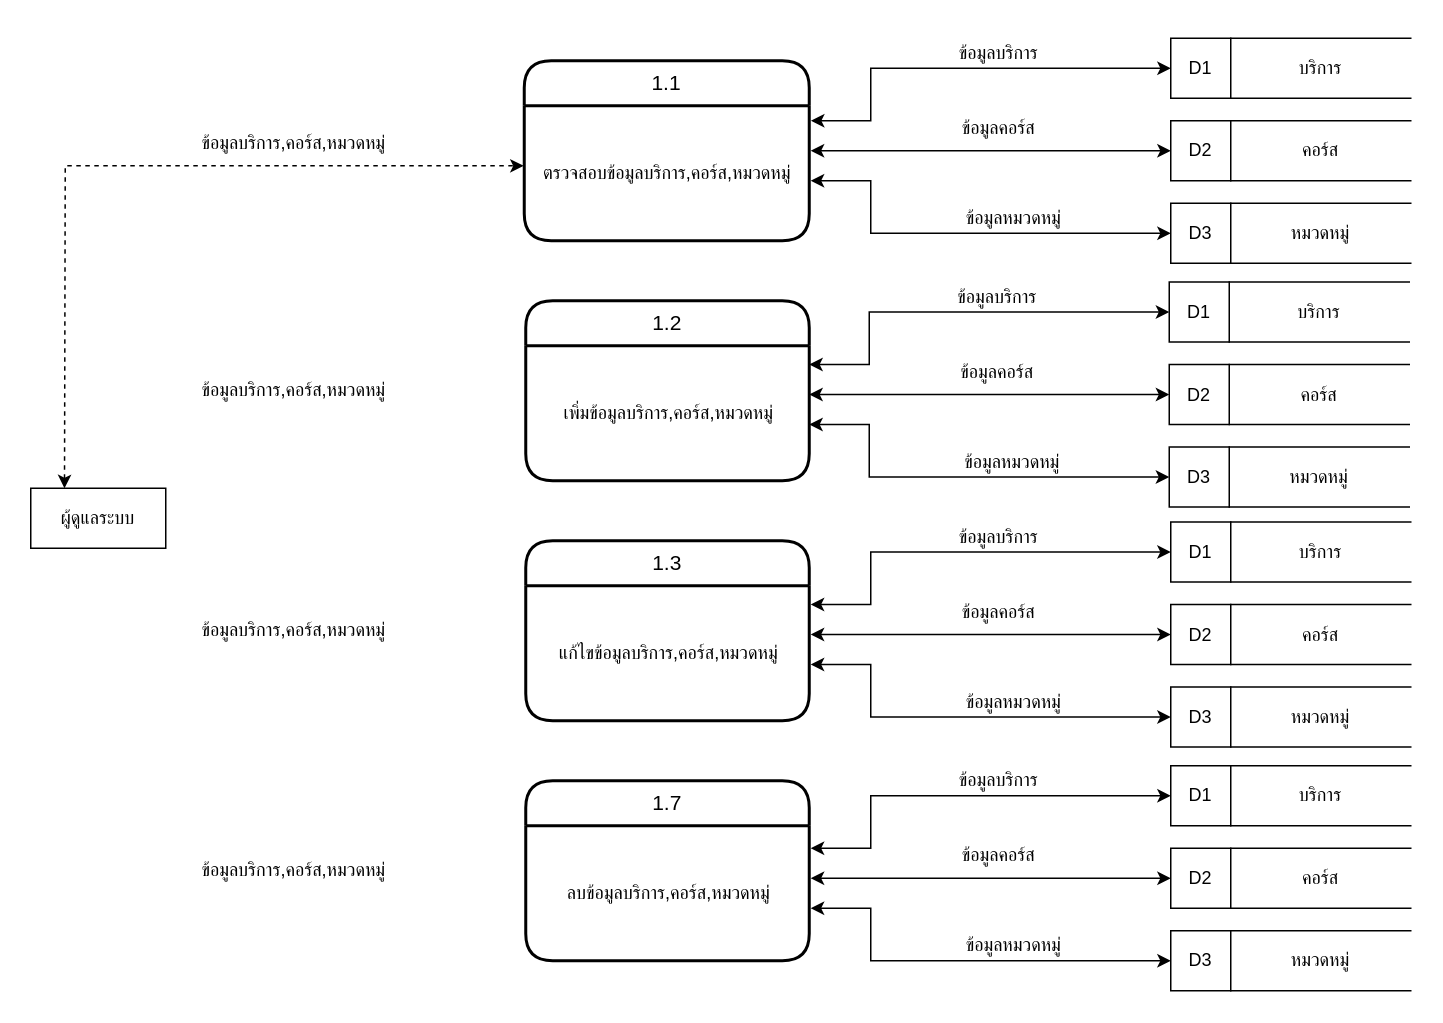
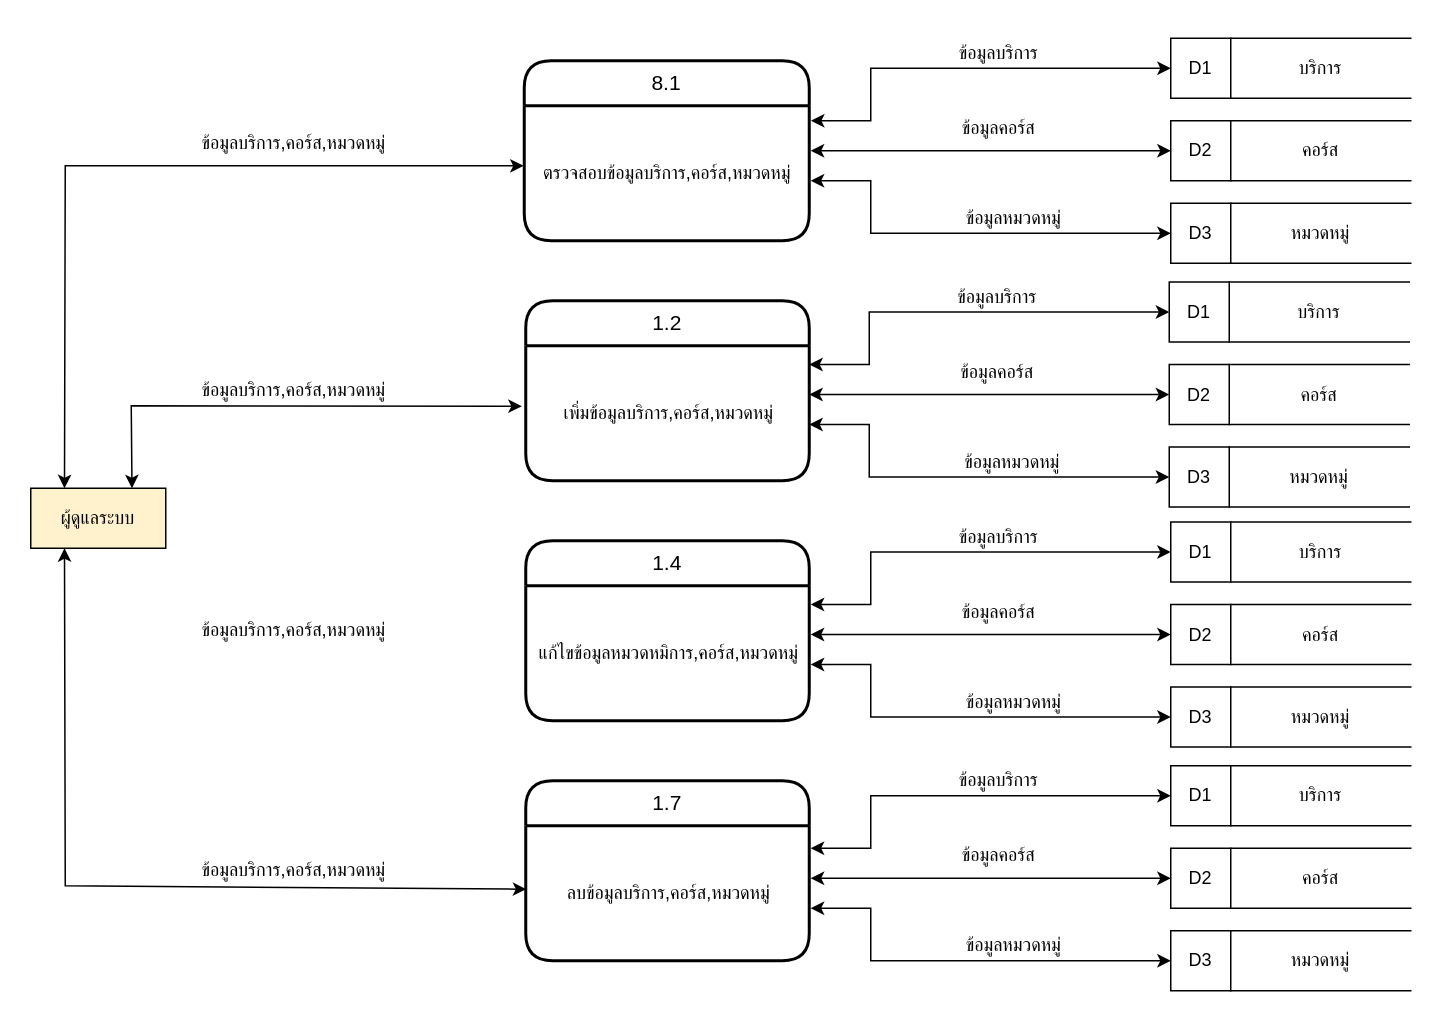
node "1.1": label "1.1" -> "8.1"
edge "ตรวจสอบข้อมูลบริการ,คอร์ส,หมวดหมู่" -- "ผู้ดูแลระบบ": style dashed -> solid
edge "เพิ่มข้อมูลบริการ,คอร์ส,หมวดหมู่" -- "ผู้ดูแลระบบ": added
node "ผู้ดูแลระบบ": fillcolor #ffffff -> #fff2cc
node "1.3": label "1.3" -> "1.4"
node "แก้ไขข้อมูลบริการ,คอร์ส,หมวดหมู่": label "แก้ไขข้อมูลบริการ,คอร์ส,หมวดหมู่" -> "แก้ไขข้อมูลหมวดหมิการ,คอร์ส,หมวดหมู่"
edge "ผู้ดูแลระบบ" -- "ลบข้อมูลบริการ,คอร์ส,หมวดหมู่": added
